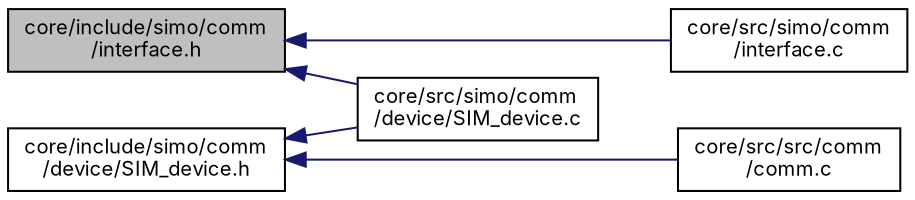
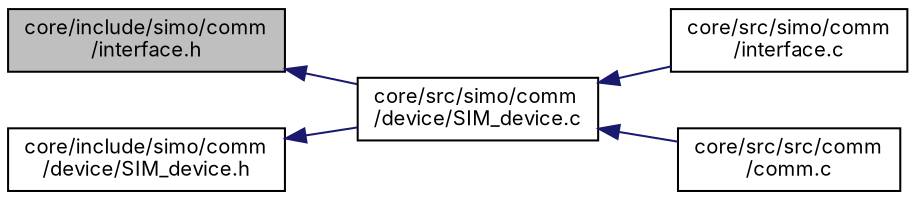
edge "core/src/simo/comm /interface.c" -> "core/include/simo/comm /interface.h": now "core/src/simo/comm /interface.c" -> "core/src/simo/comm /device/SIM_device.c"
edge "core/src/src/comm /comm.c" -> "core/include/simo/comm /device/SIM_device.h": now "core/src/src/comm /comm.c" -> "core/src/simo/comm /device/SIM_device.c"
